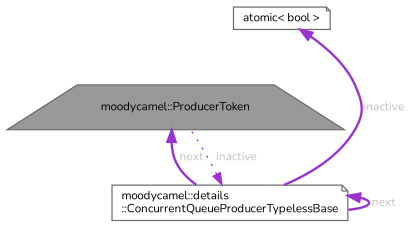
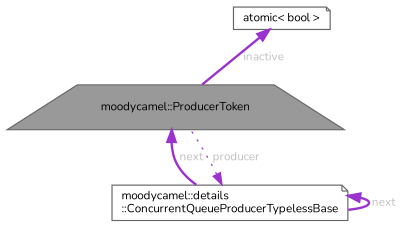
edge "moodycamel::details ::ConcurrentQueueProducerTypelessBase" -> "atomic< bool >": now "moodycamel::ProducerToken" -> "atomic< bool >"
edge "moodycamel::ProducerToken" -> "moodycamel::details ::ConcurrentQueueProducerTypelessBase": label " inactive" -> " producer"
